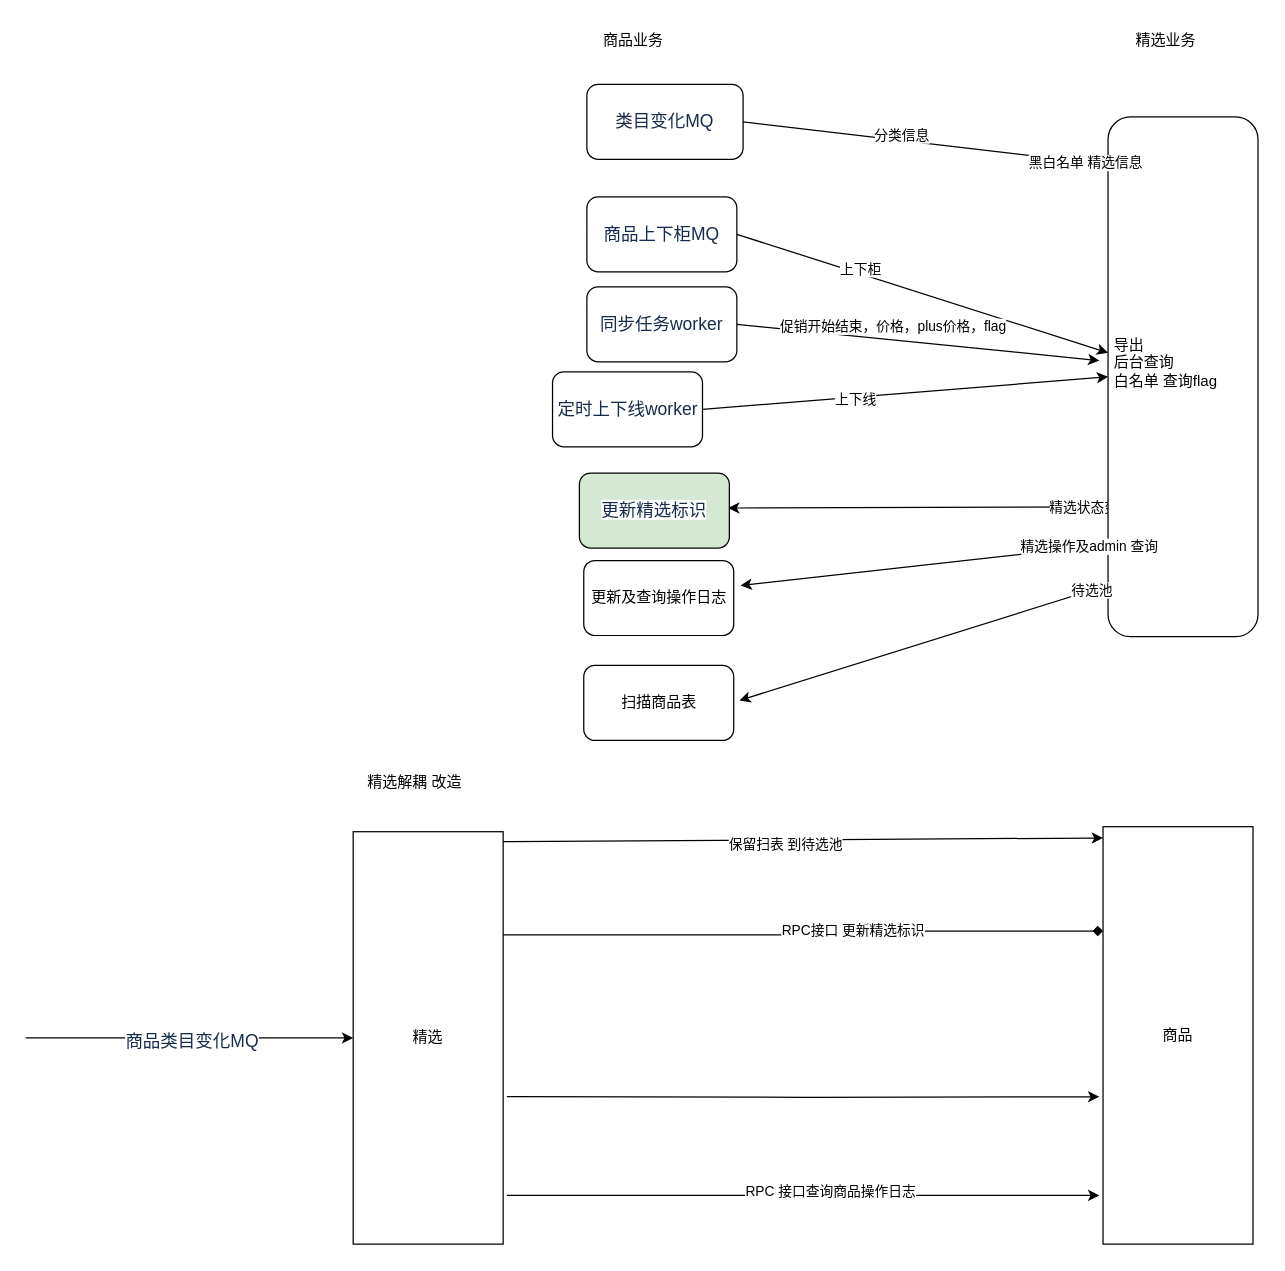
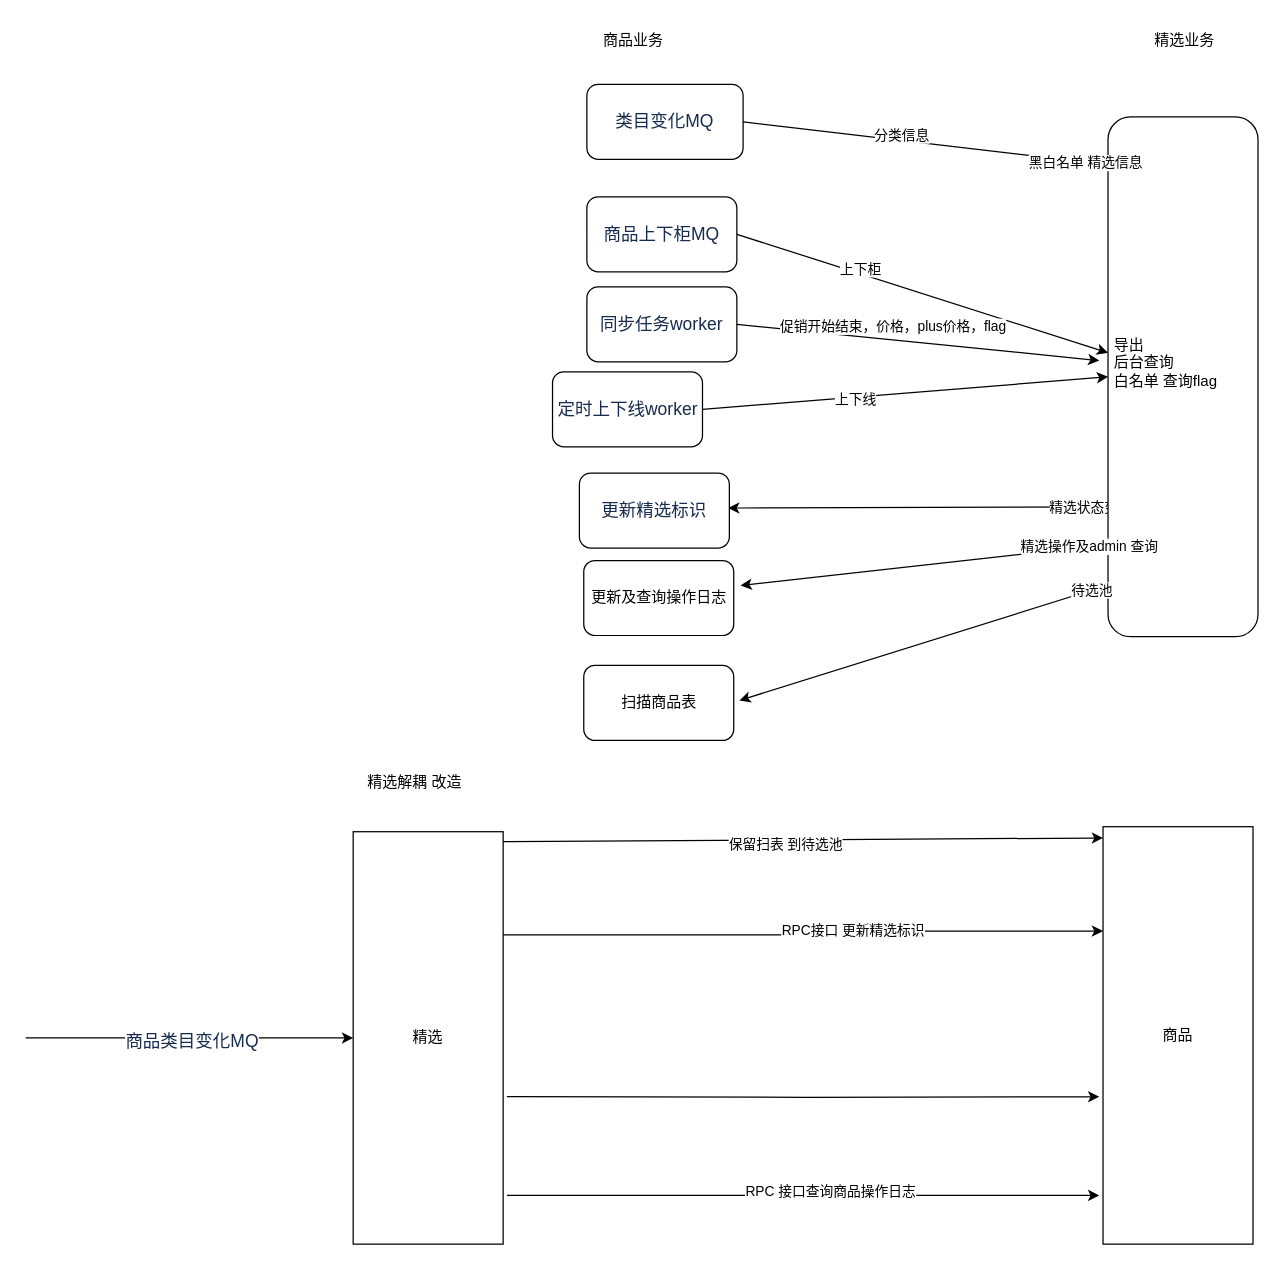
node "精选业务": moved (1166, 41) -> (1185, 41)
node "更新精选标识": fillcolor #d5e8d4 -> #ffffff
edge "精选" -> "商品": arrowhead diamond -> classic
